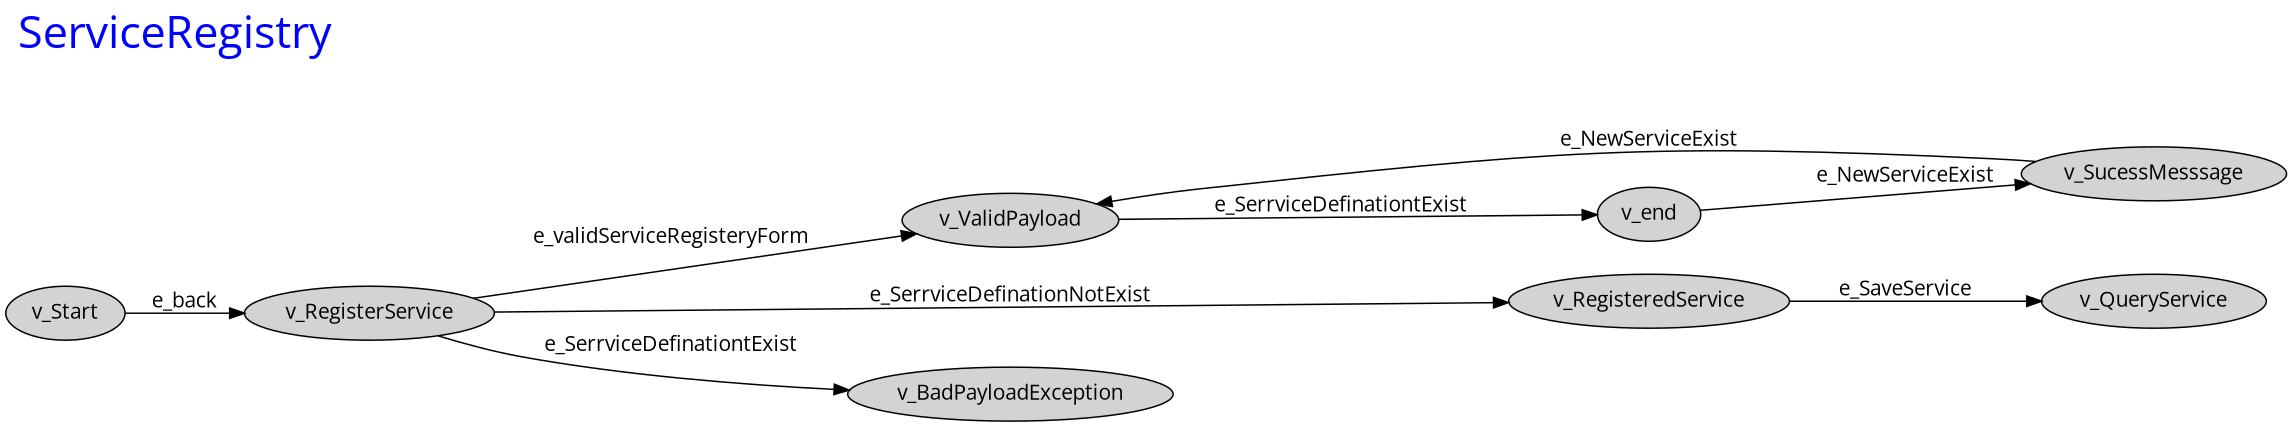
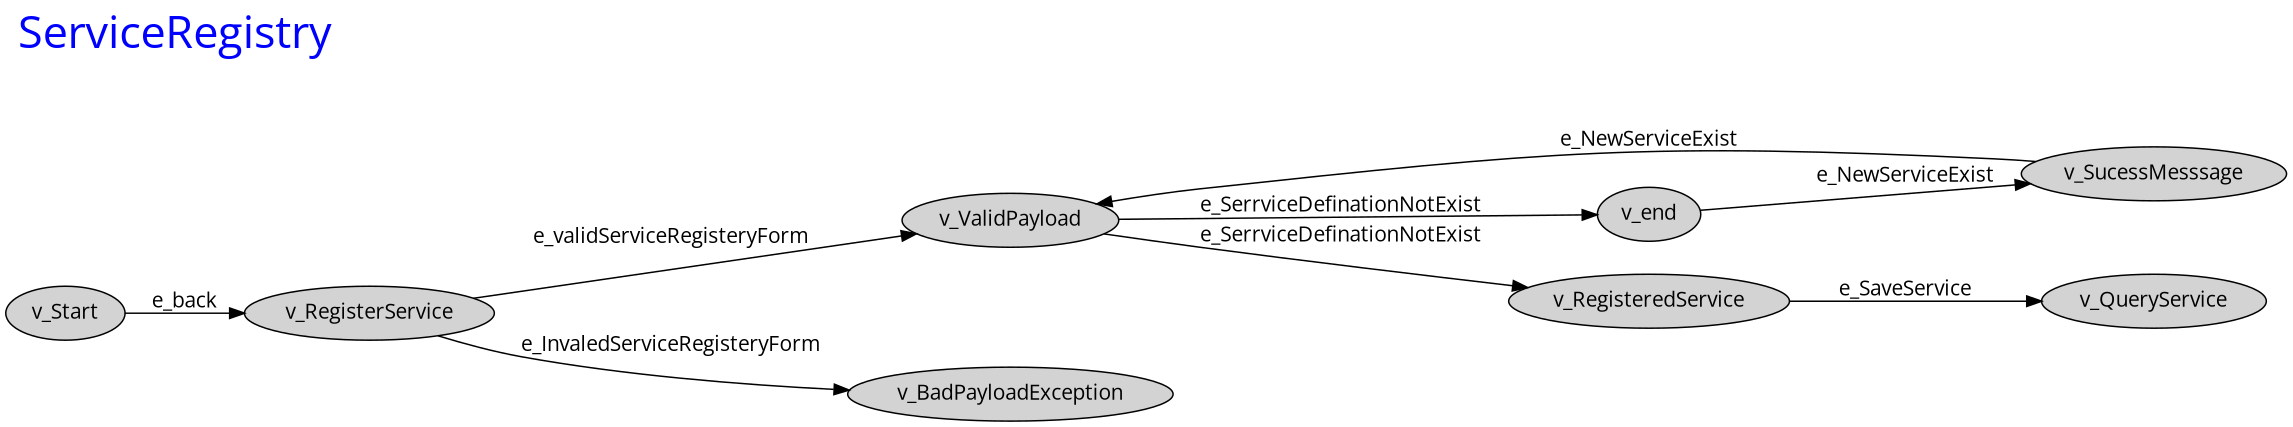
edge "v_ValidPayload" -> "v_end": label "e_SerrviceDefinationtExist" -> "e_SerrviceDefinationNotExist"
edge "v_RegisterService" -> "v_RegisteredService": now "v_ValidPayload" -> "v_RegisteredService"
edge "v_RegisterService" -> "v_BadPayloadException": label "e_SerrviceDefinationtExist" -> "e_InvaledServiceRegisteryForm"
